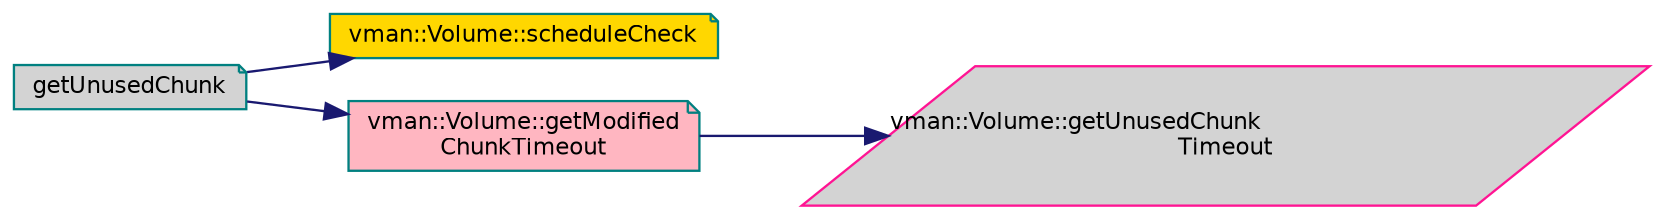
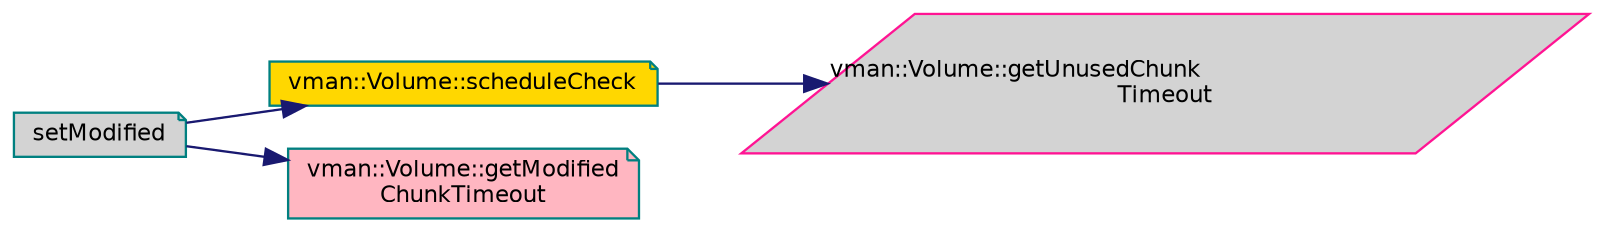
node "getUnusedChunk": label "getUnusedChunk" -> "setModified"
edge "vman::Volume::getModified ChunkTimeout" -> "vman::Volume::getUnusedChunk Timeout": now "vman::Volume::scheduleCheck" -> "vman::Volume::getUnusedChunk Timeout"
